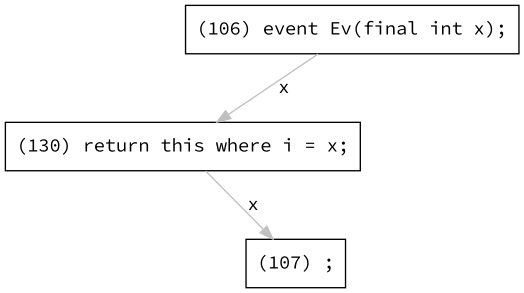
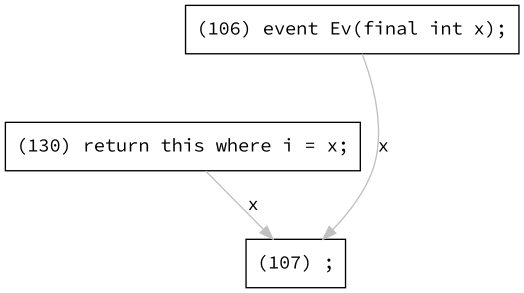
edge "(106) event Ev(final int x);" -> "(130) return this where i = x;": now "(106) event Ev(final int x);" -> "(107) ;"
